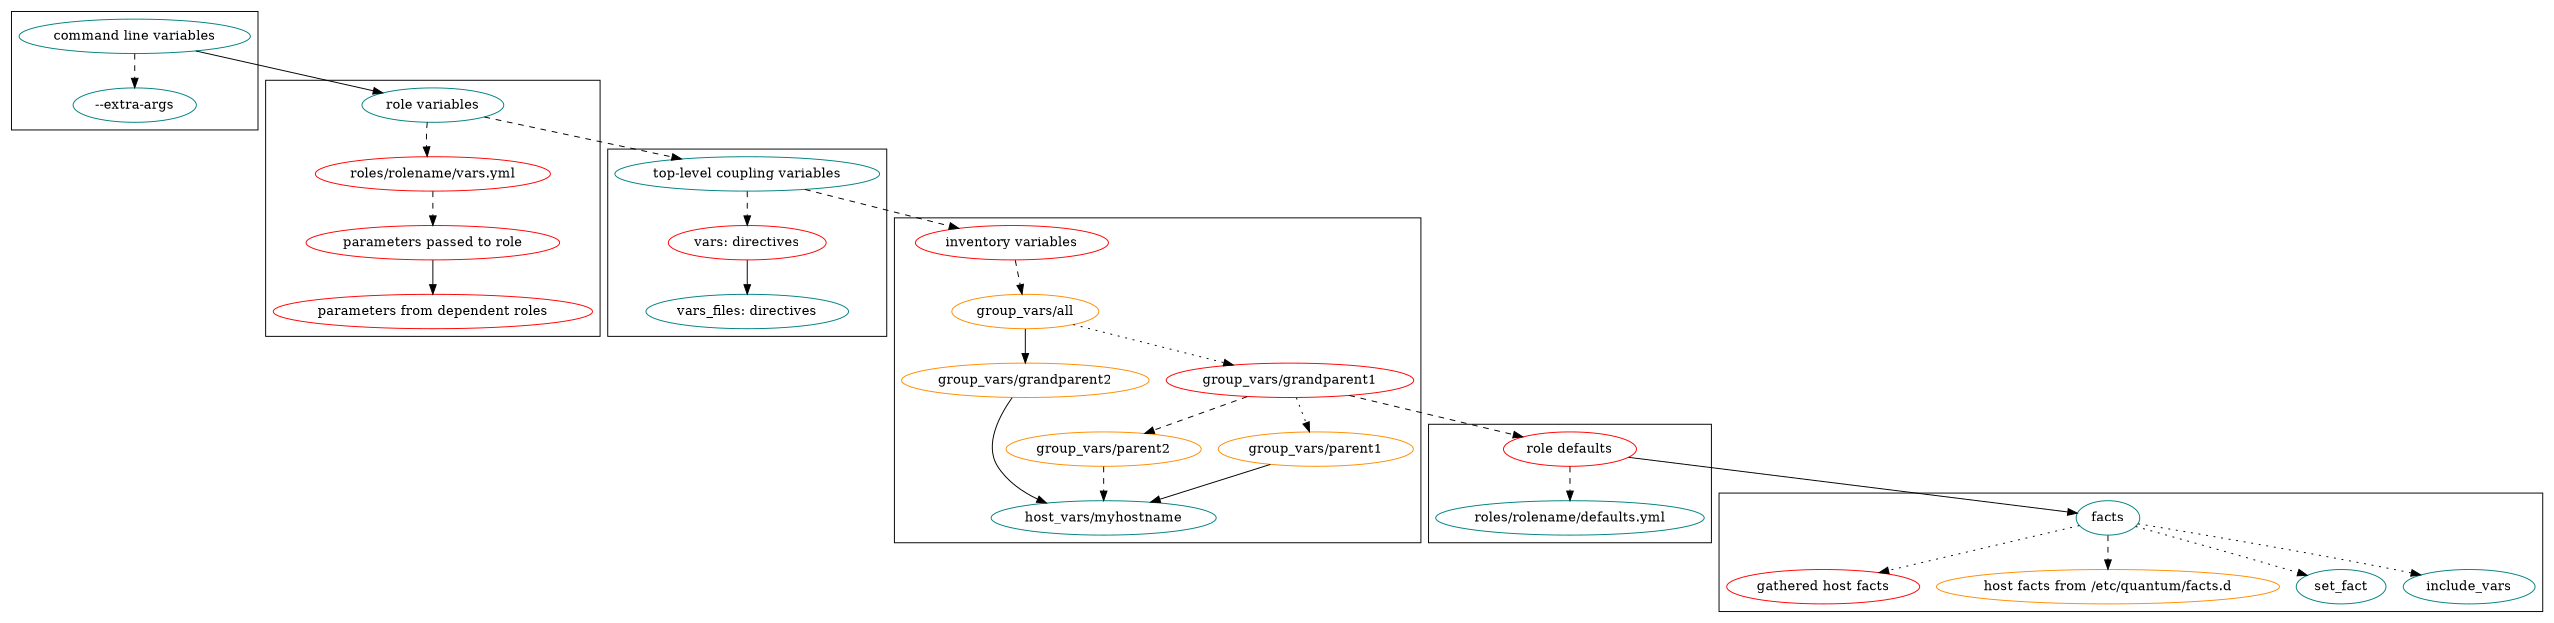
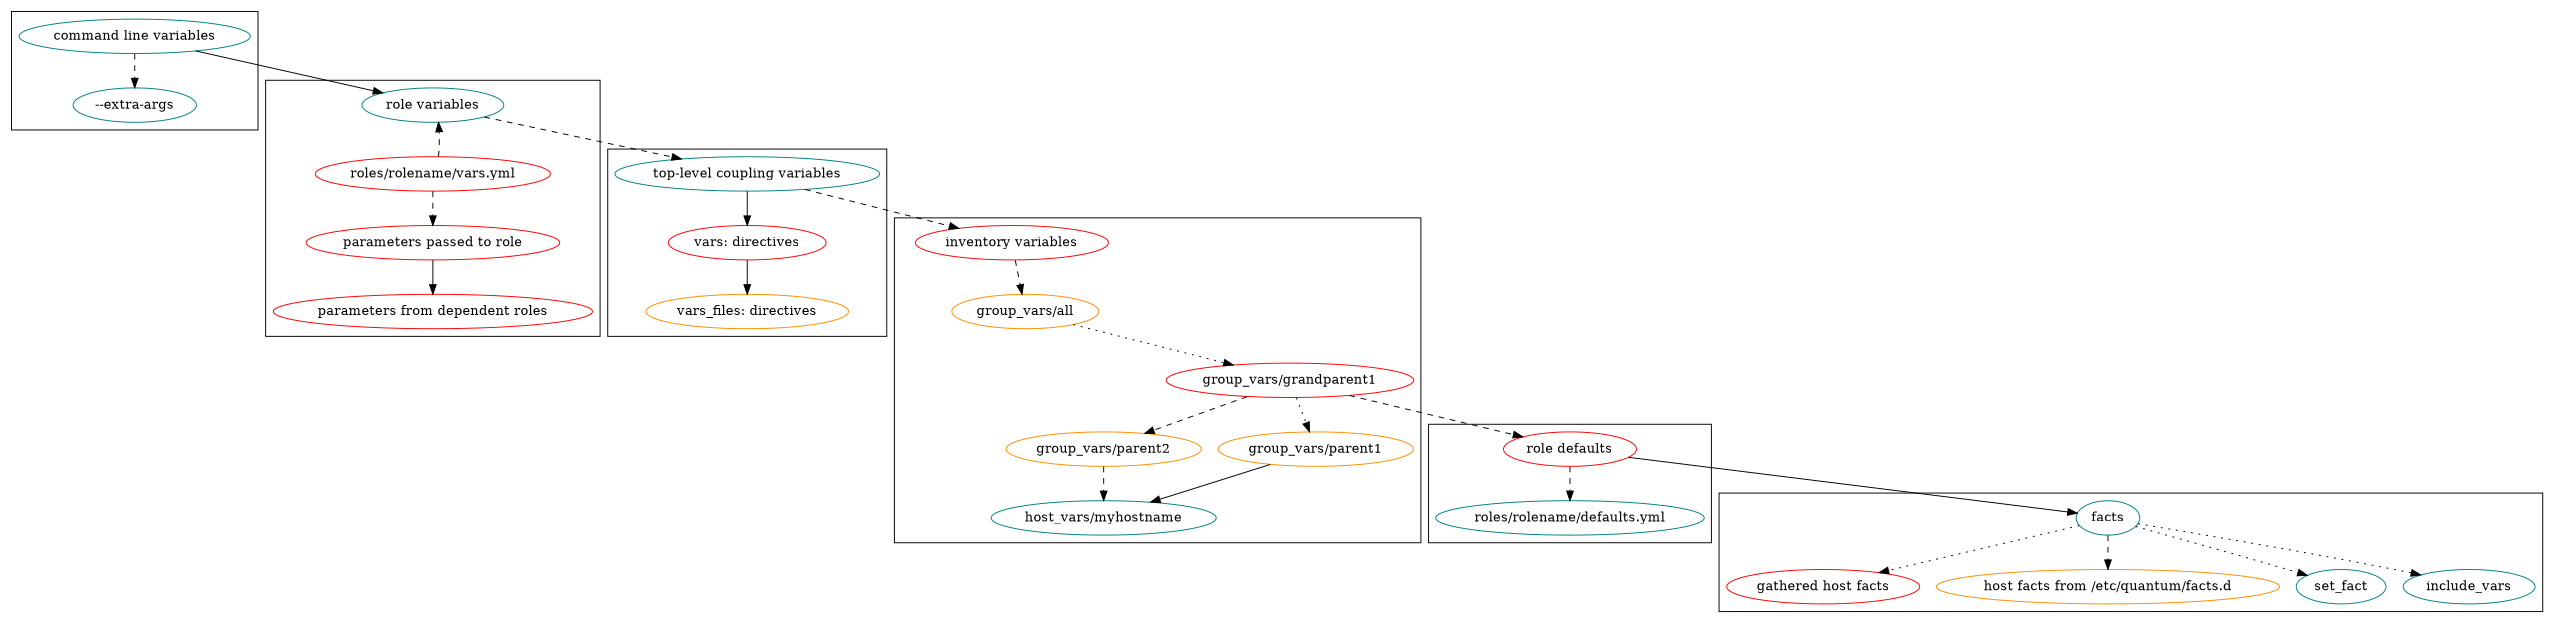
edge "role variables" -> "roles/rolename/vars.yml": reversed
edge "top-level coupling variables" -> "vars: directives": style dashed -> solid
node "vars_files: directives": color teal -> darkorange
node "group_vars/grandparent2": removed
